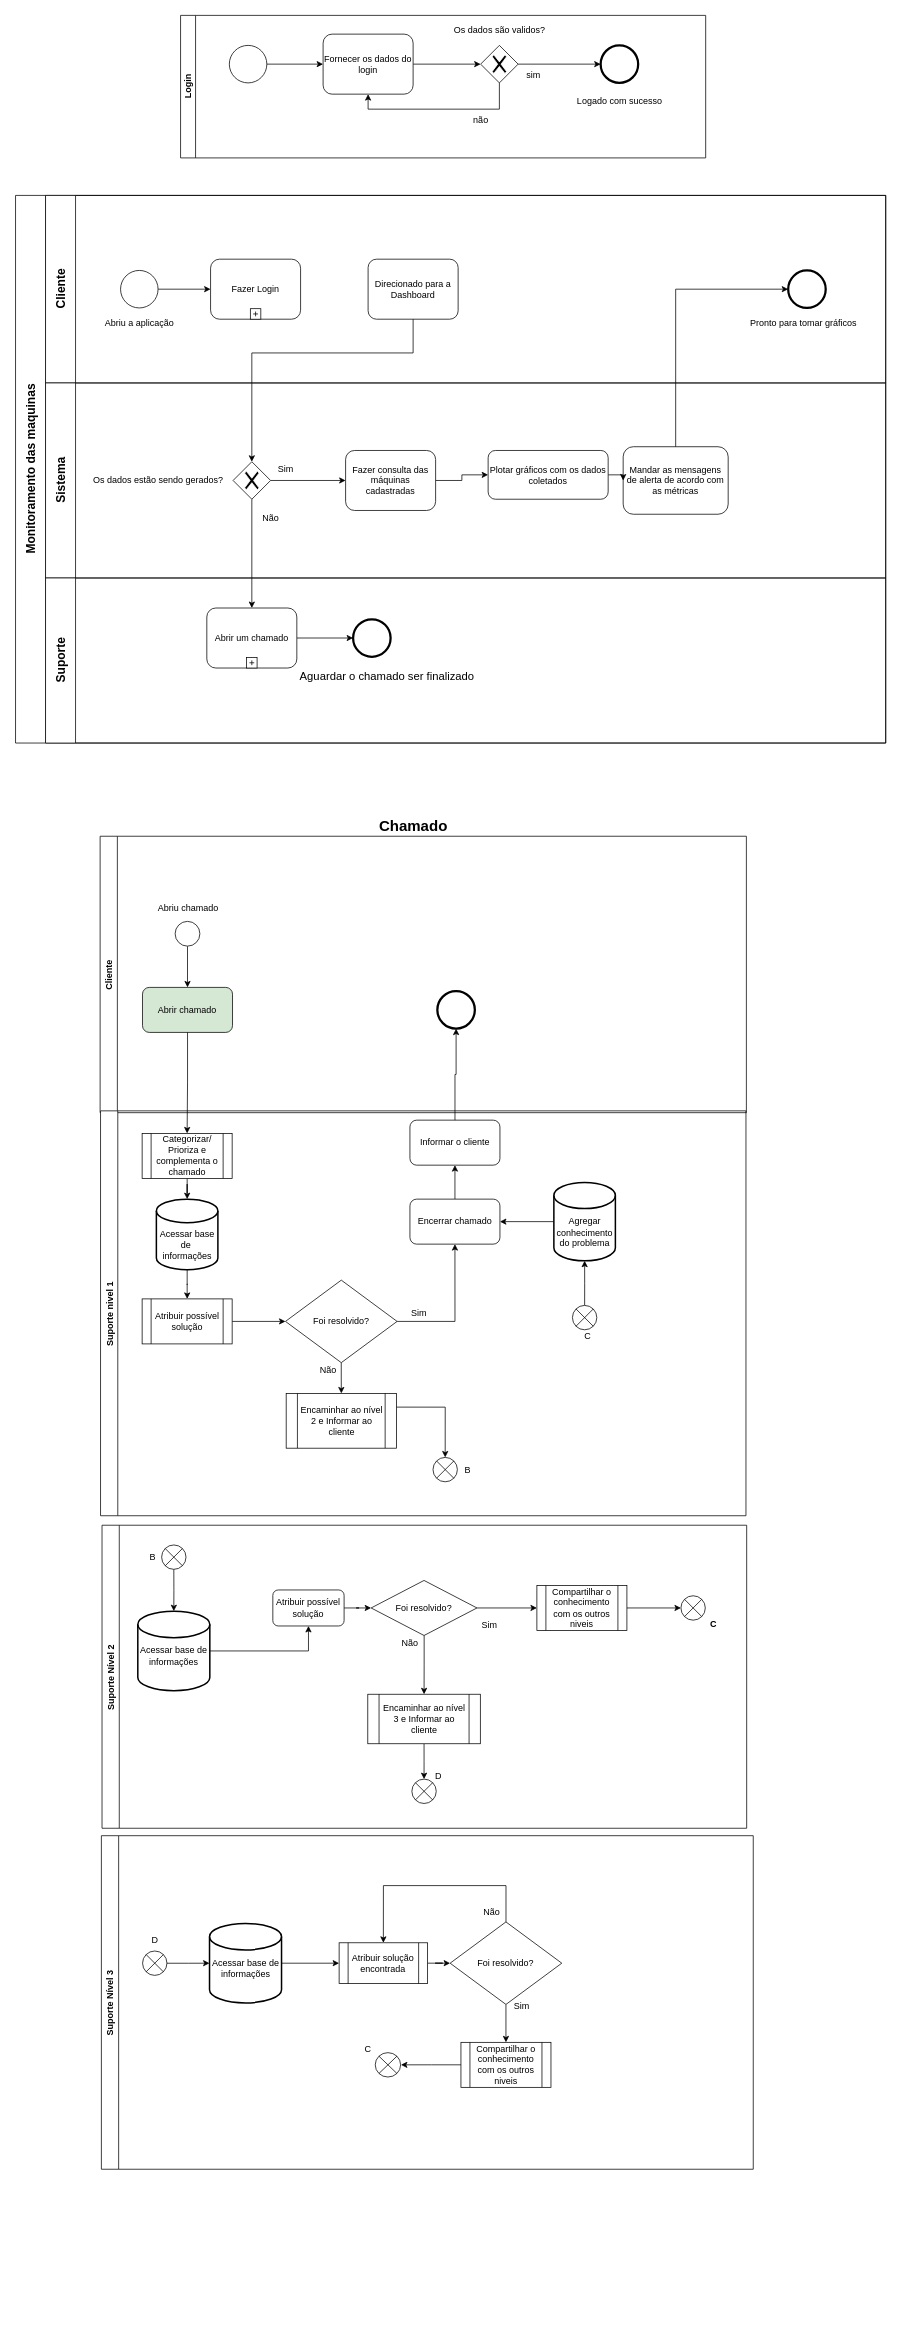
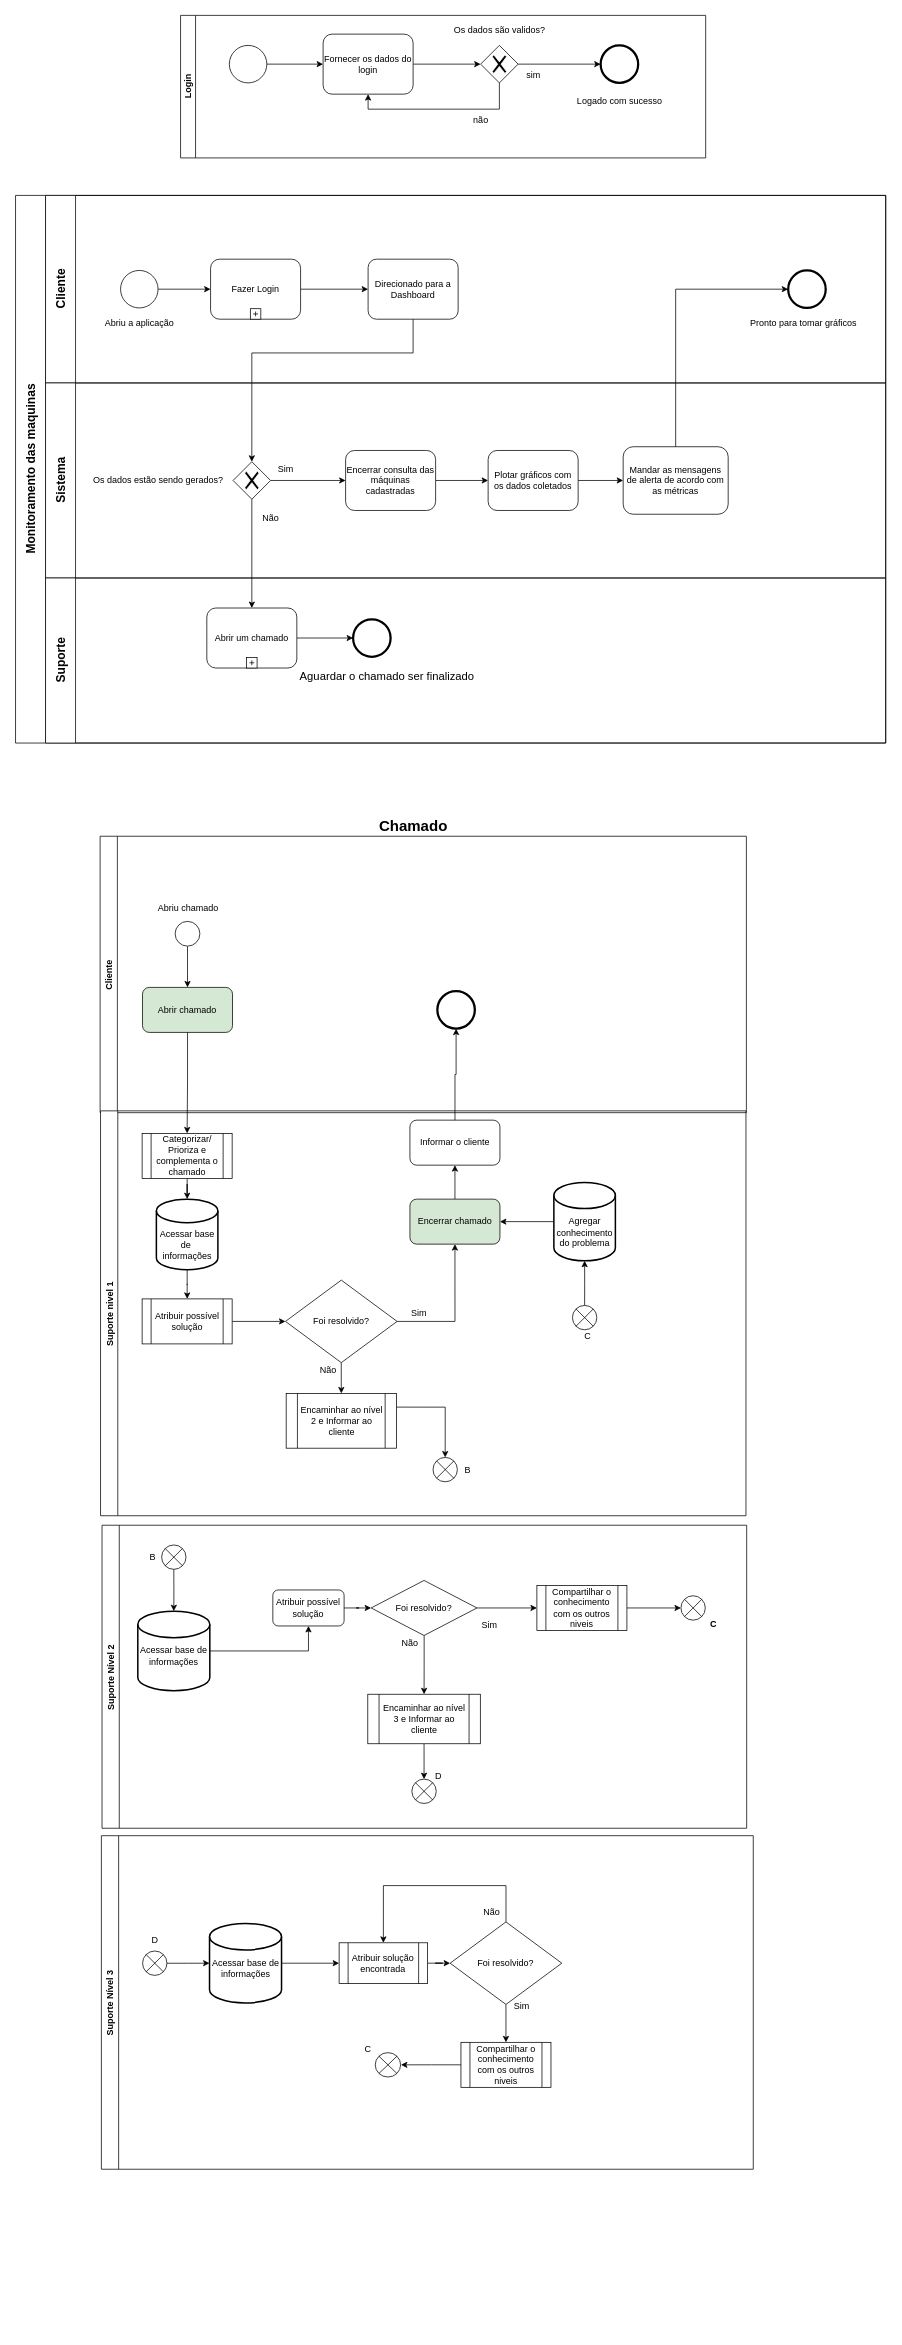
edge "Fazer Login" -> "Direcionado para a Dashboard": added
node "Plotar gráficos com os dados coletados": size 120x49 -> 90x60
node "Fazer consulta das máquinas cadastradas": label "Fazer consulta das máquinas cadastradas" -> "Encerrar consulta das máquinas cadastradas"
node "Encerrar chamado": fillcolor #ffffff -> #d5e8d4
